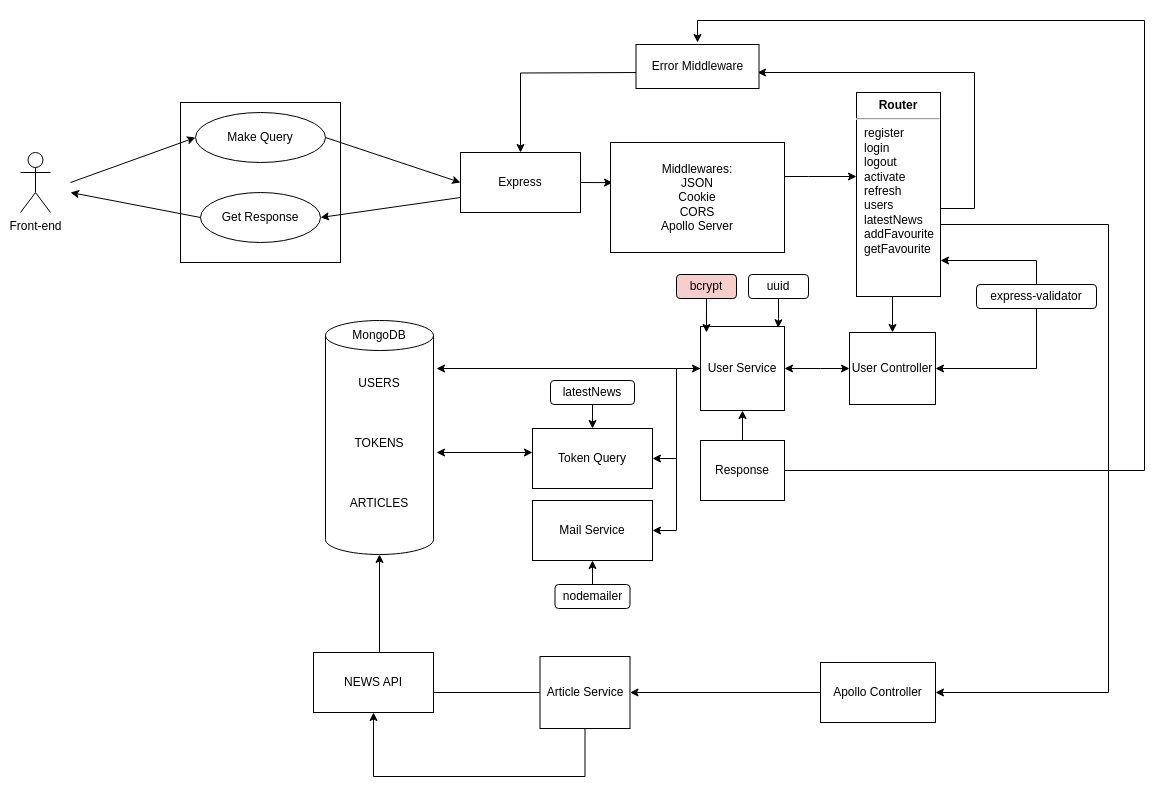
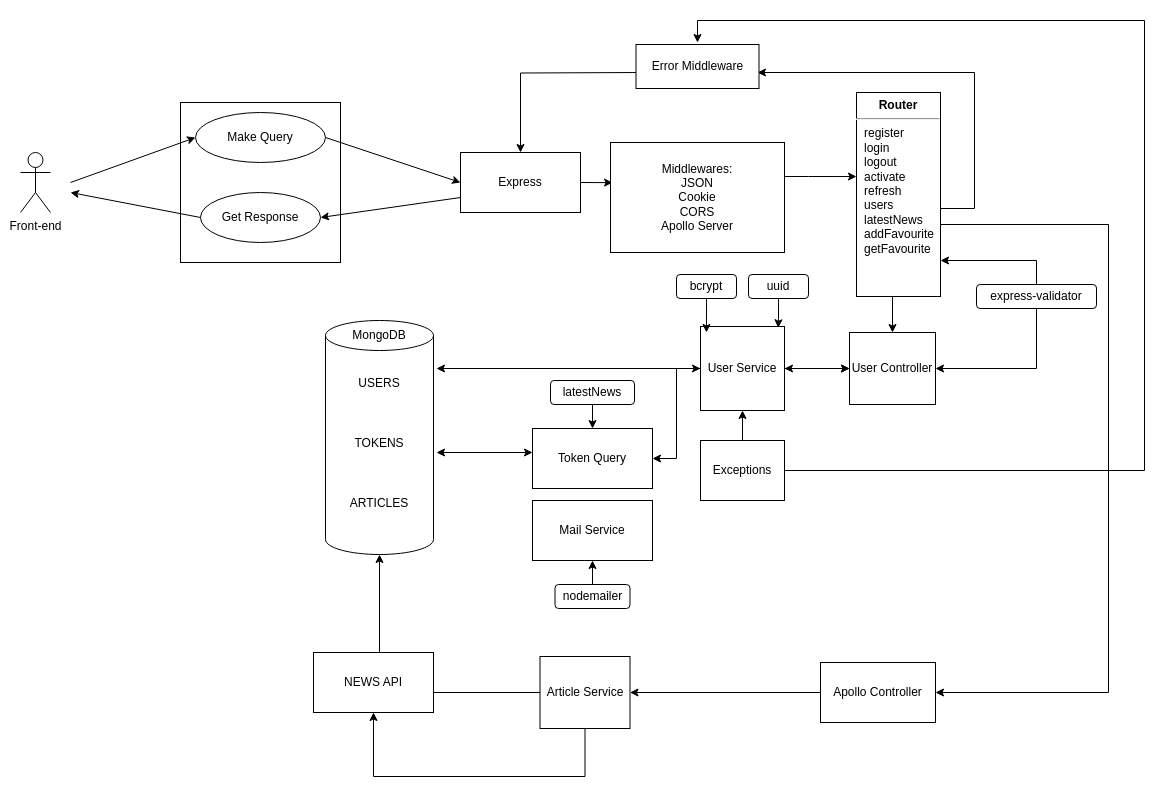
node "bcrypt": fillcolor #f8cecc -> #ffffff
node "Response": label "Response" -> "Exceptions"
edge "User Service" -> "Mail Service": now "User Service" -> "User Controller"
